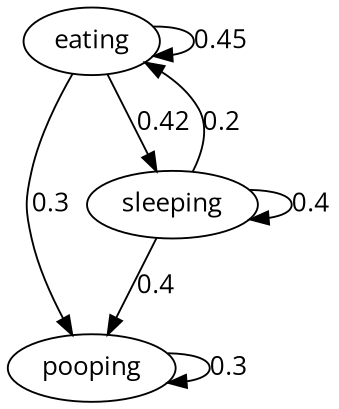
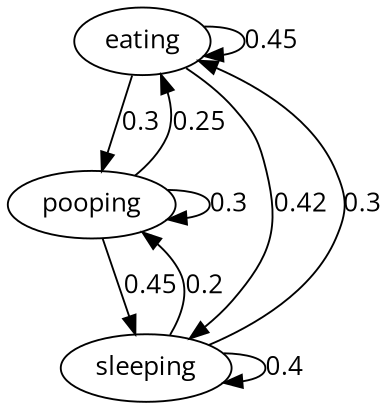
edge "sleeping" -> "eating": label "0.2" -> "0.3"
edge "pooping" -> "eating": added, label "0.25"
edge "pooping" -> "sleeping": added, label "0.45"
edge "sleeping" -> "pooping": label "0.4" -> "0.2"
